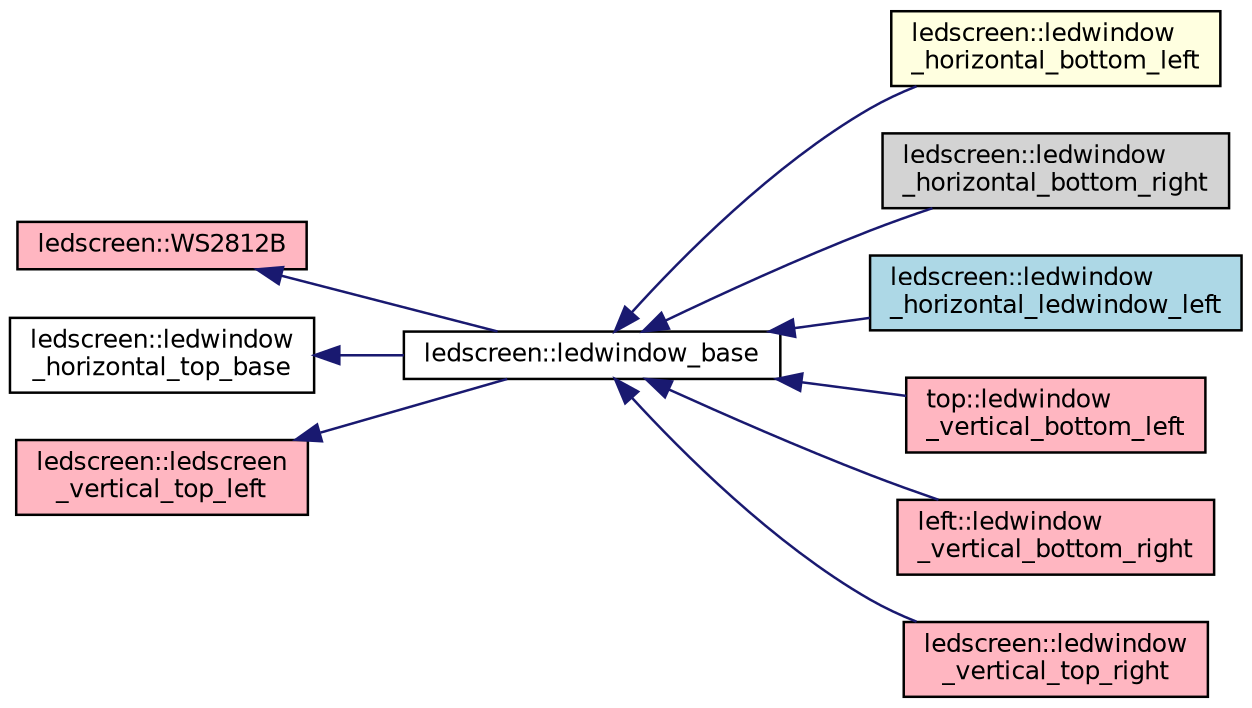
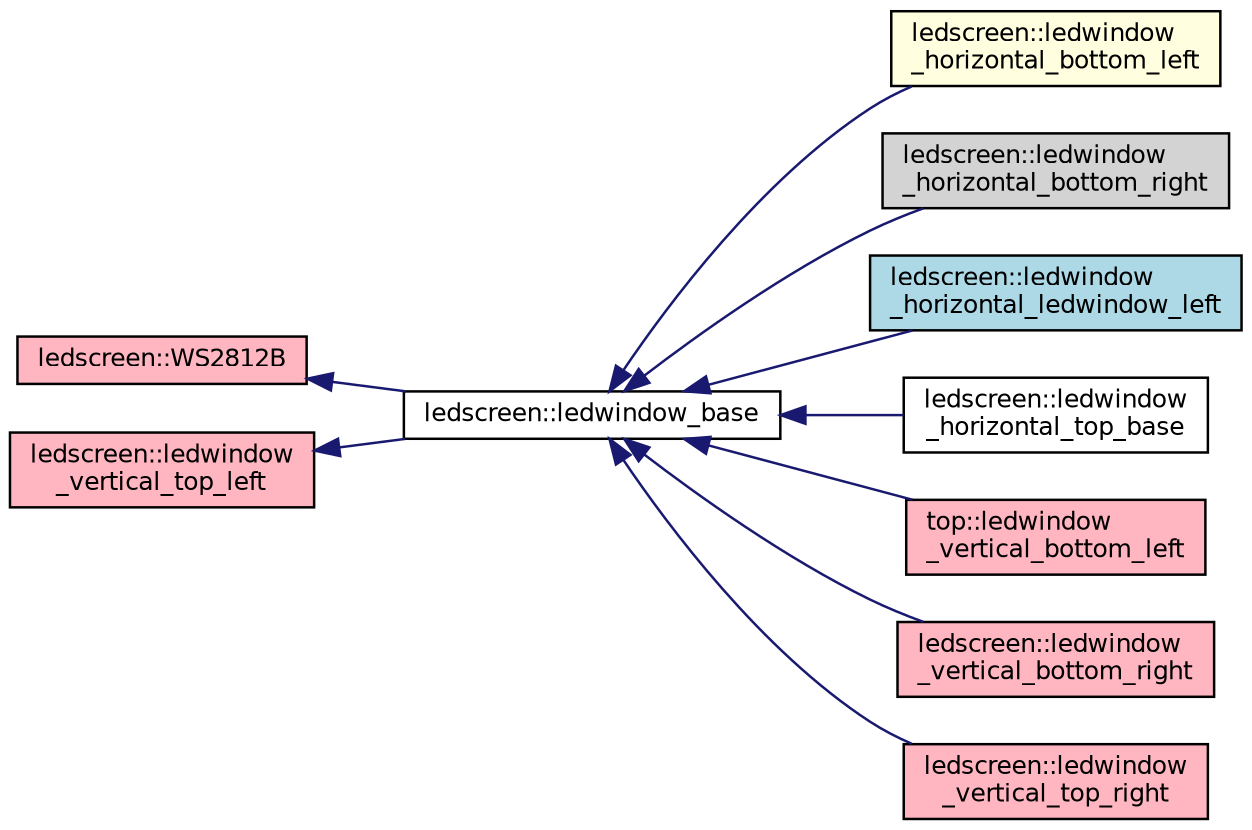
edge "ledscreen::ledwindow_base" -> "ledscreen::ledwindow _horizontal_top_base": reversed
node "ledscreen::ledscreen _vertical_top_left": label "ledscreen::ledscreen _vertical_top_left" -> "ledscreen::ledwindow _vertical_top_left"
node "left::ledwindow _vertical_bottom_right": label "left::ledwindow _vertical_bottom_right" -> "ledscreen::ledwindow _vertical_bottom_right"
